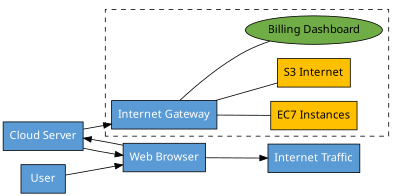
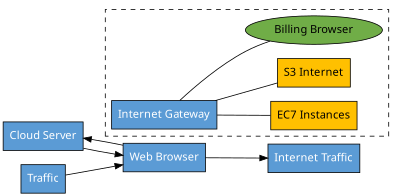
node "Billing Dashboard": label "Billing Dashboard" -> "Billing Browser"
edge "Cloud Server" -> "Internet Gateway": removed
node "User": label "User" -> "Traffic"
